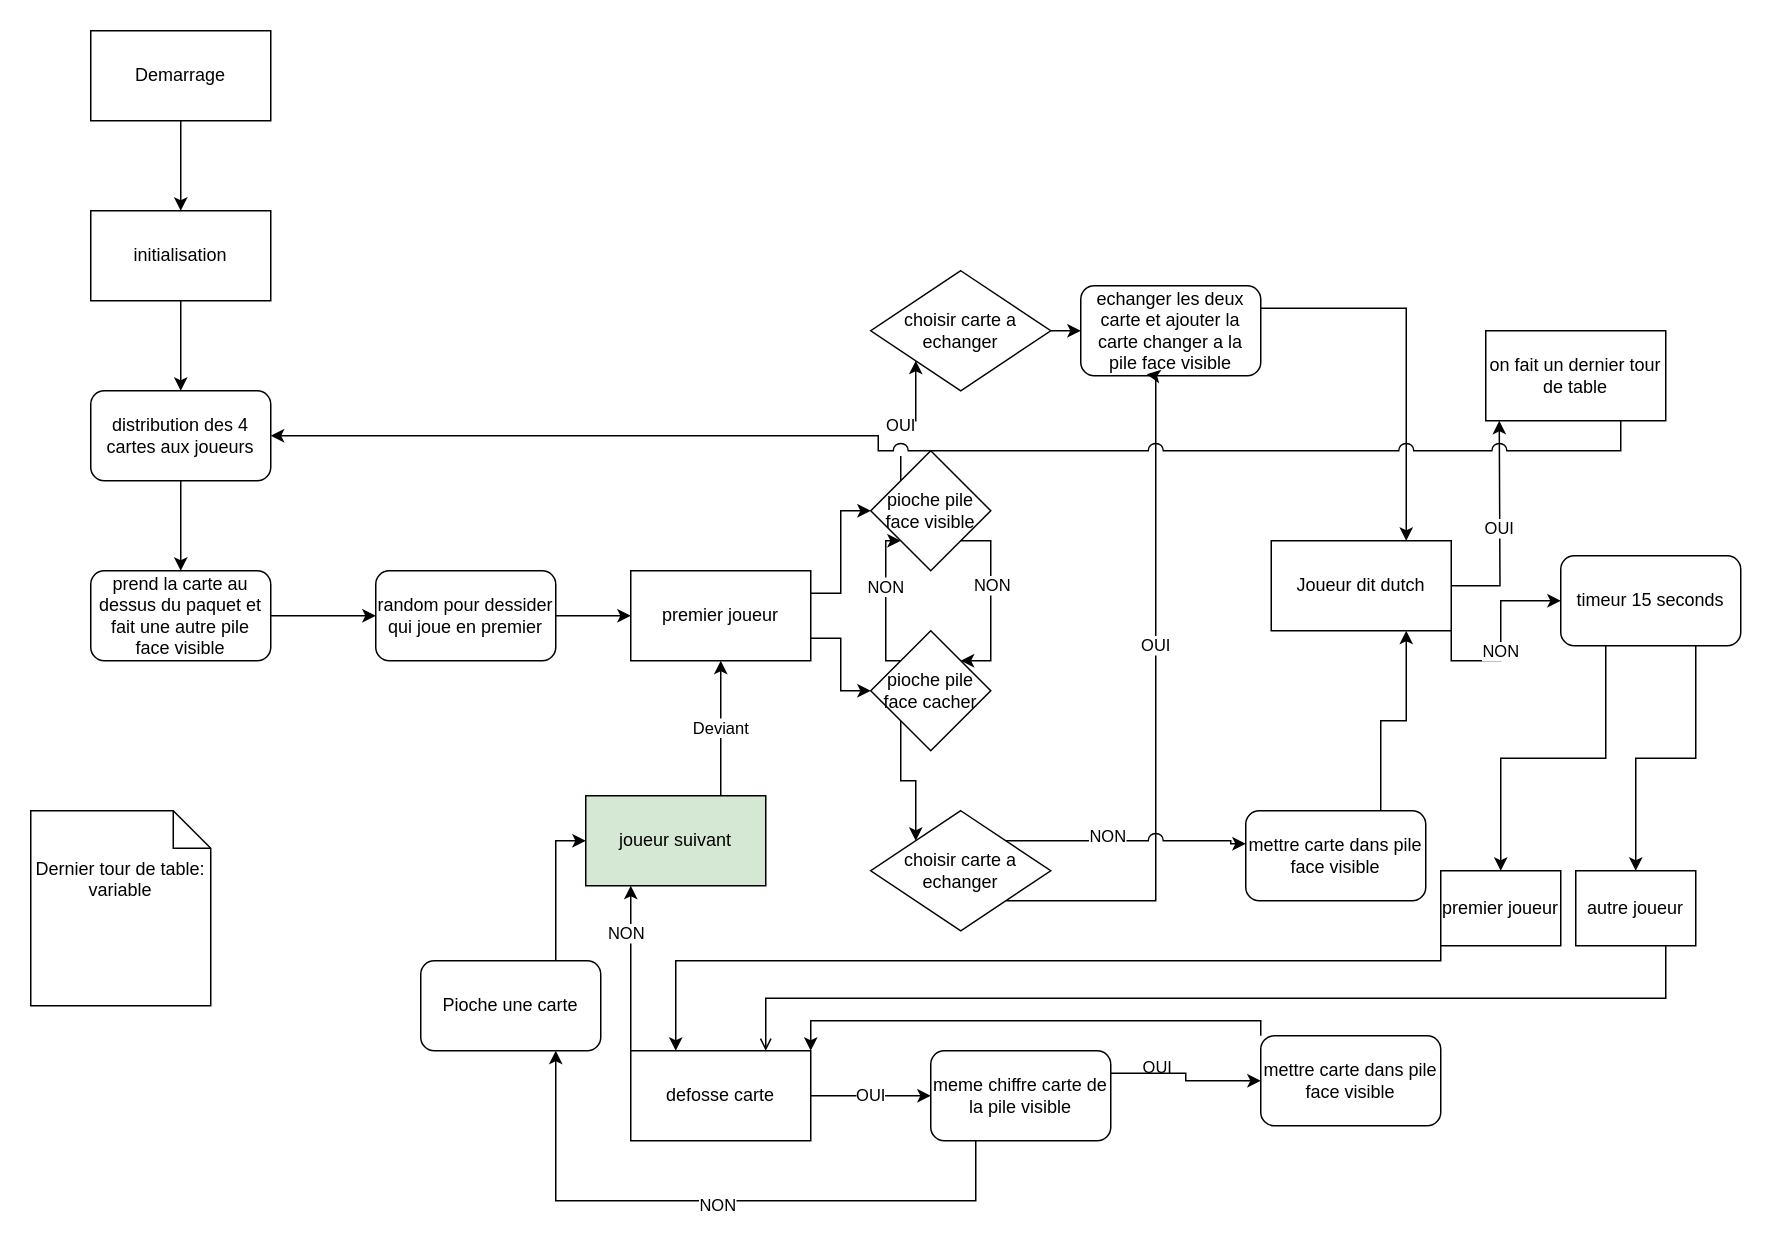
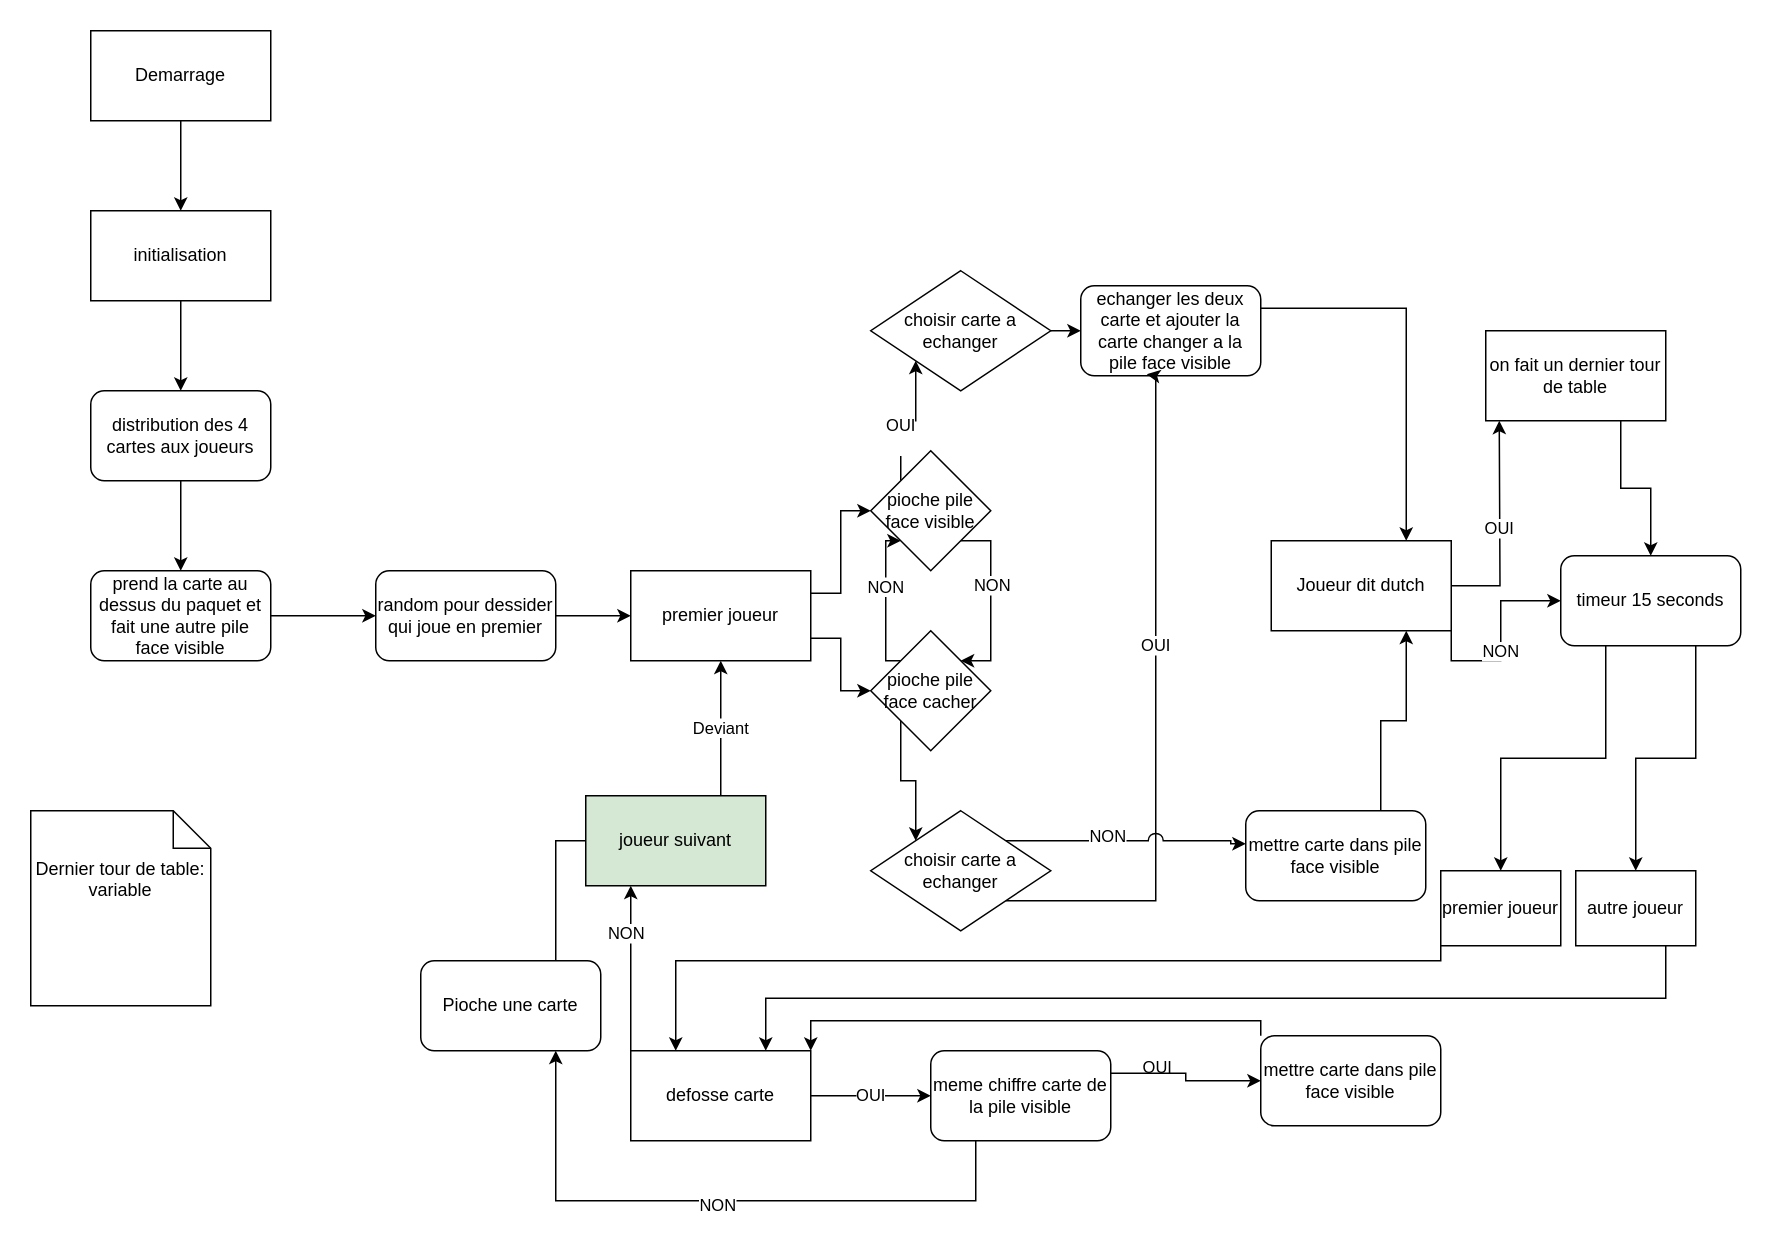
edge "on fait un dernier tour de table" -> "distribution des 4 cartes aux joueurs": now "on fait un dernier tour de table" -> "timeur 15 seconds"
edge "Pioche une carte" -> "joueur suivant": arrowhead classic -> none
edge "autre joueur" -> "defosse carte": arrowhead open -> classic
